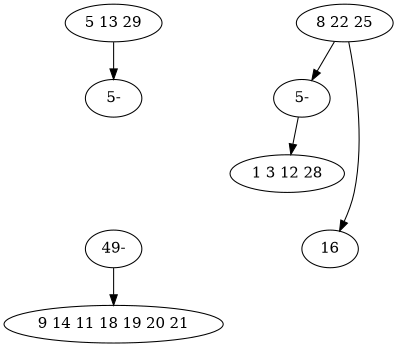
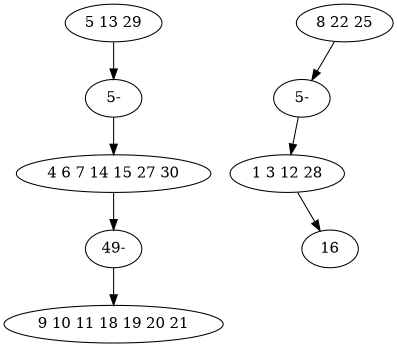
edge "8 22 25" -> "16": now "1 3 12 28" -> "16"
node "4 6 7 14 15 27 30": added
node "9 14 11 18 19 20 21": label "9 14 11 18 19 20 21" -> "9 10 11 18 19 20 21"
